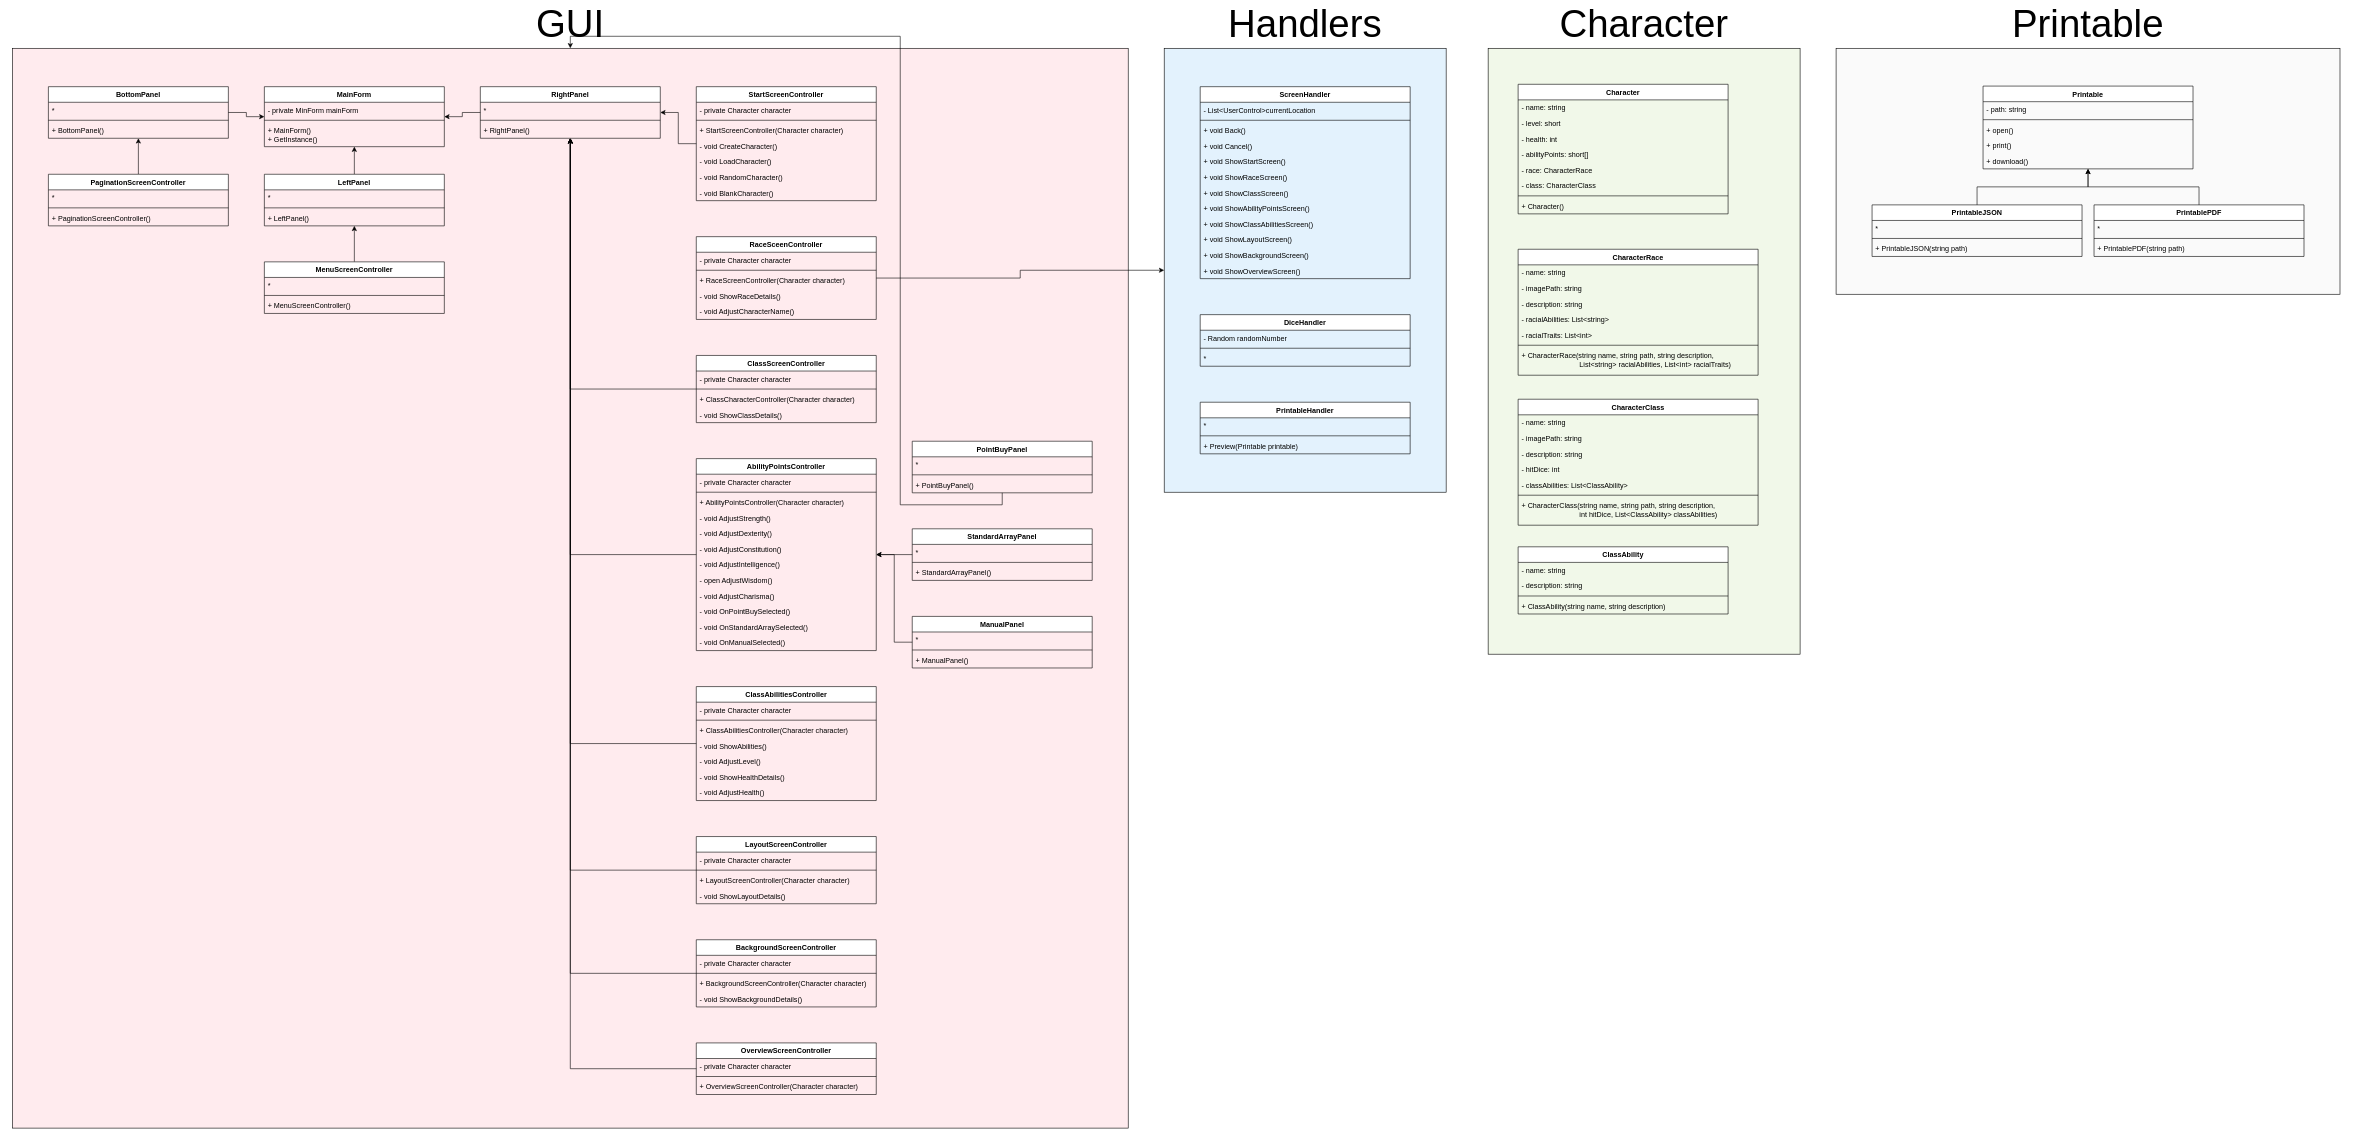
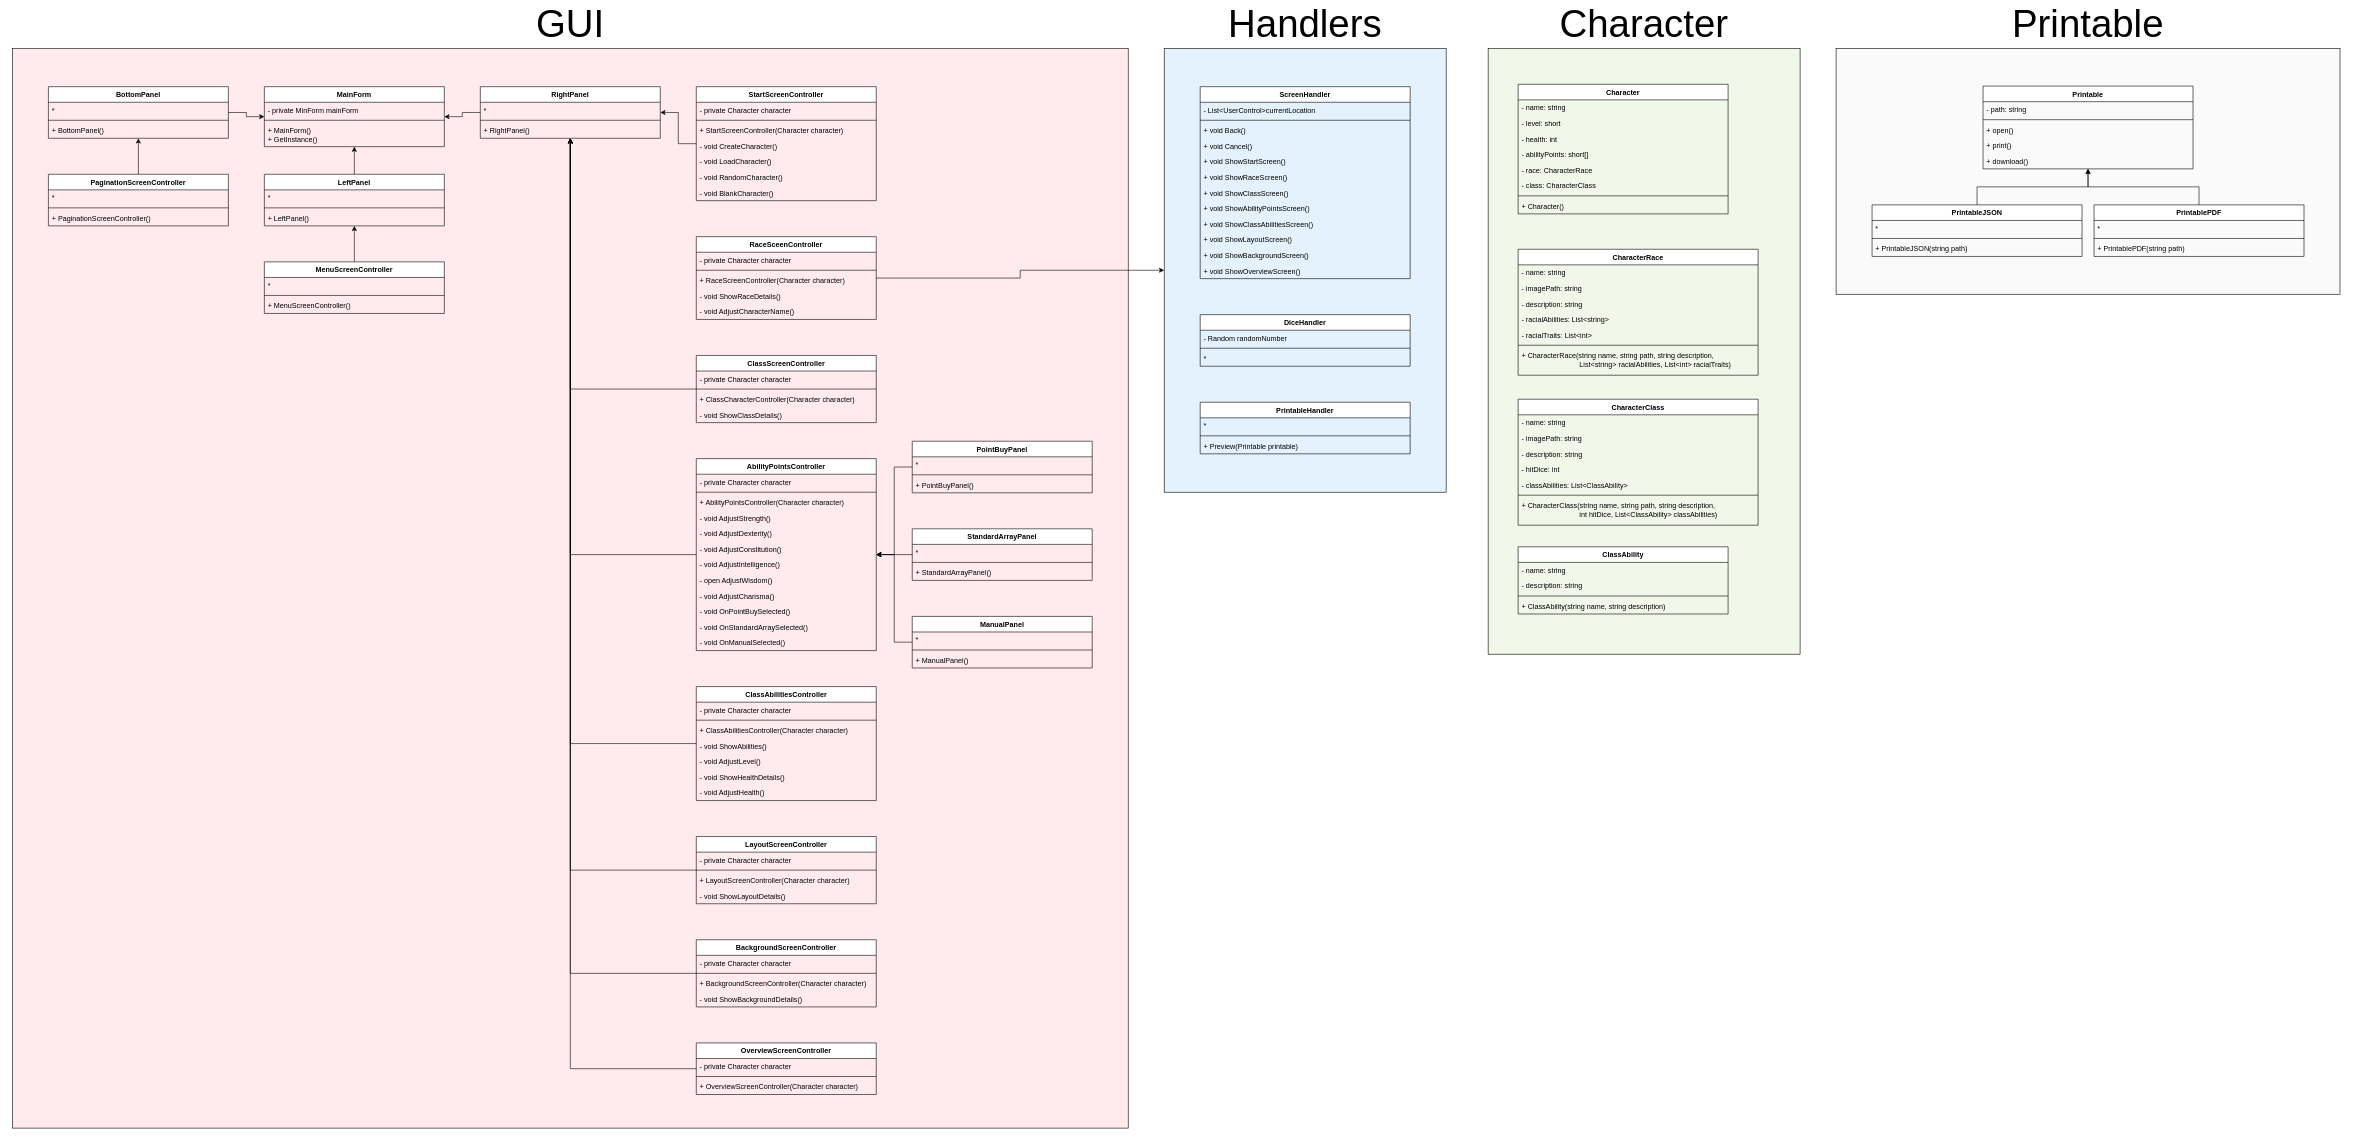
edge "PointBuyPanel" -> "GUI": now "PointBuyPanel" -> "AbilityPointsController"
